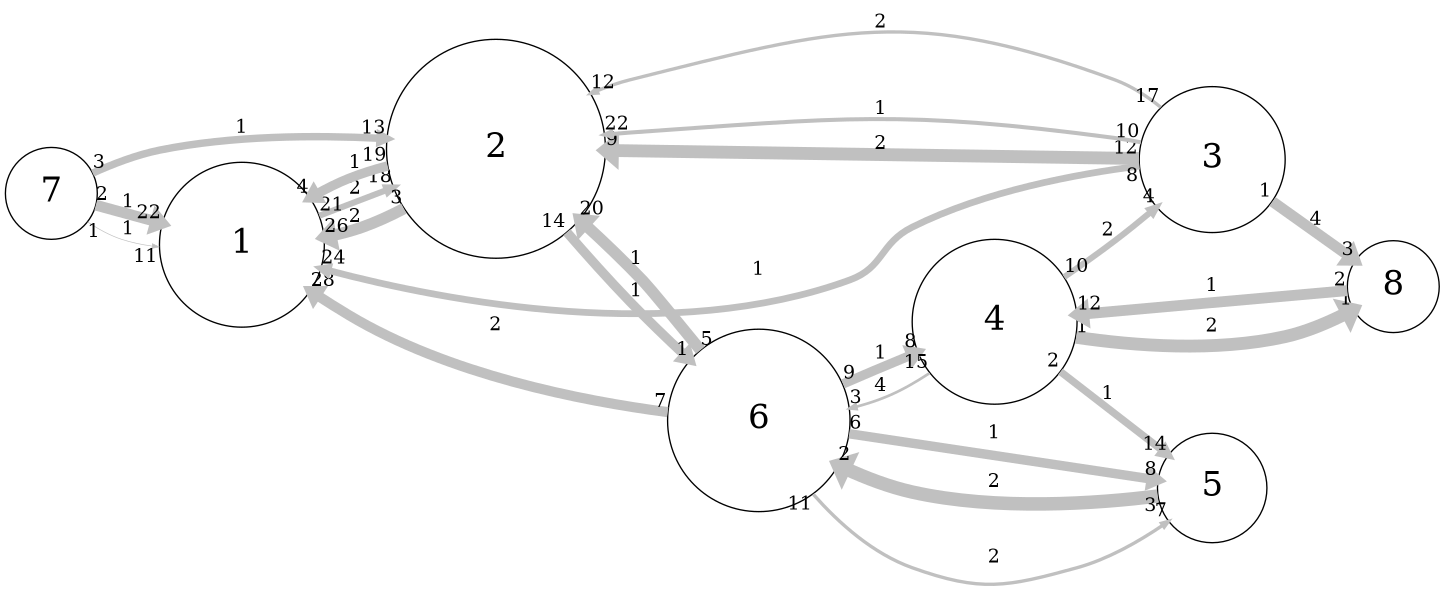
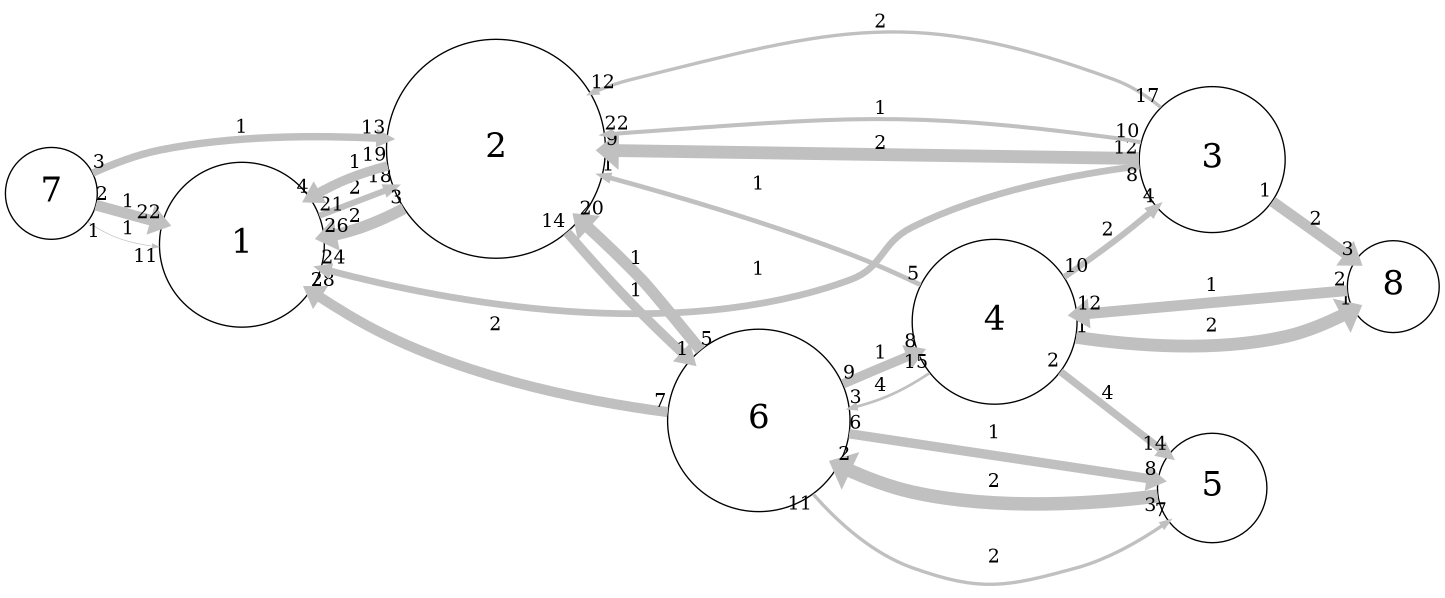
edge "3" -> "8": label "4" -> "2"
edge "4" -> "2": added, label "1"
edge "4" -> "5": label "1" -> "4"
